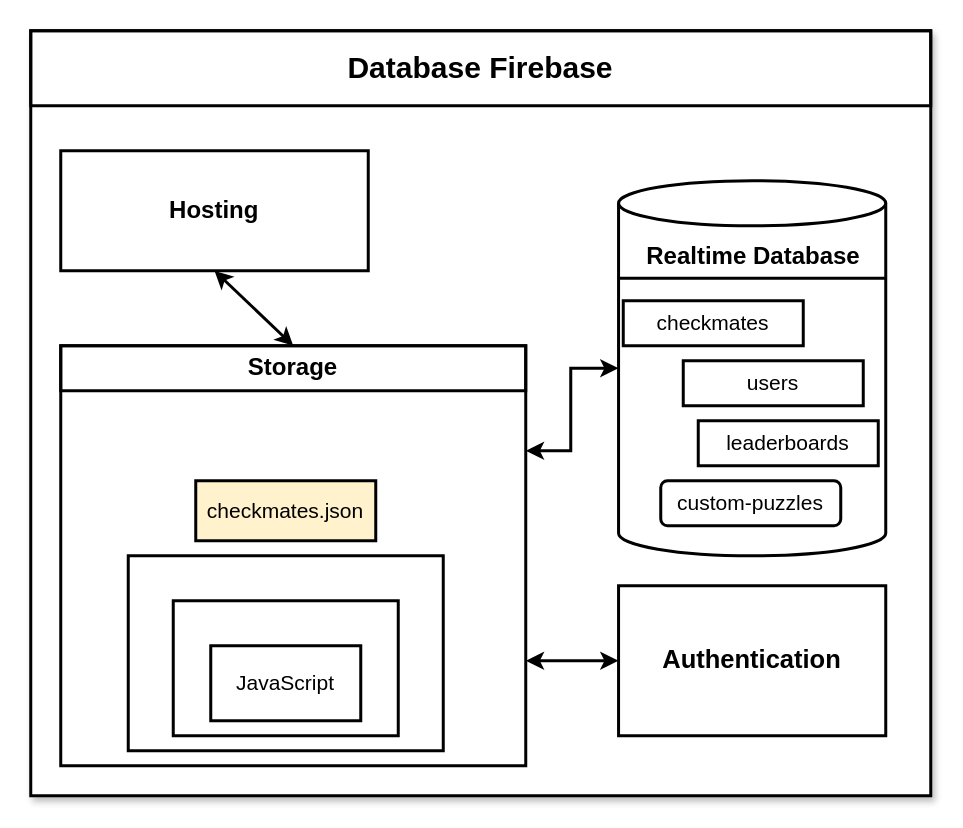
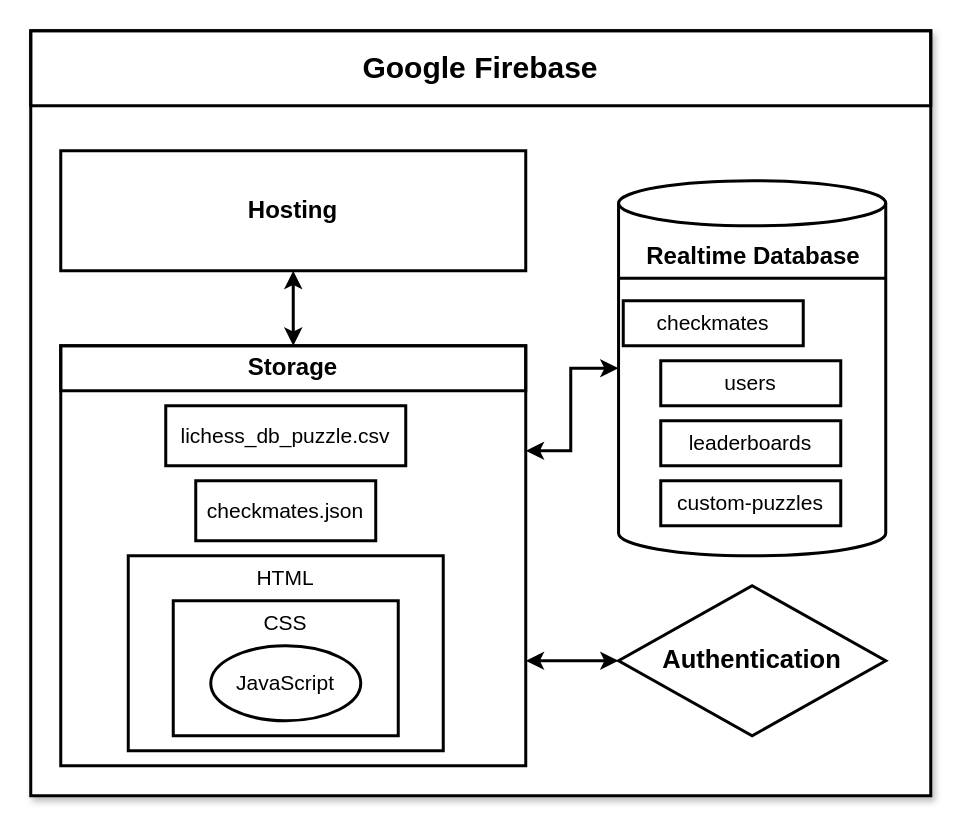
node "Database Firebase": label "Database Firebase" -> "Google Firebase"
node "Hosting": size 308x120 -> 465x120
node "users": moved (773, 383) -> (751, 383)
node "lichess_db_puzzle.csv": added
node "leaderboards": moved (788, 443) -> (751, 443)
node "custom-puzzles": shape rounded rectangle -> rectangle
node "checkmates.json": fillcolor #fff2cc -> #ffffff
node "HTML": added
node "CSS": added
node "Authentication": shape rectangle -> diamond
node "JavaScript": shape rectangle -> ellipse
